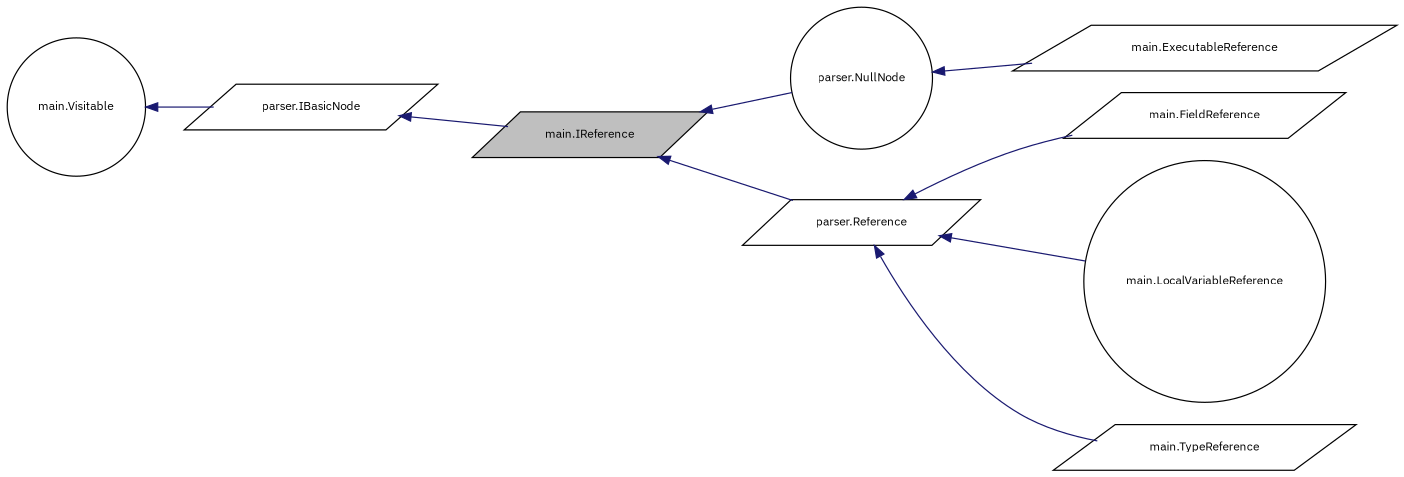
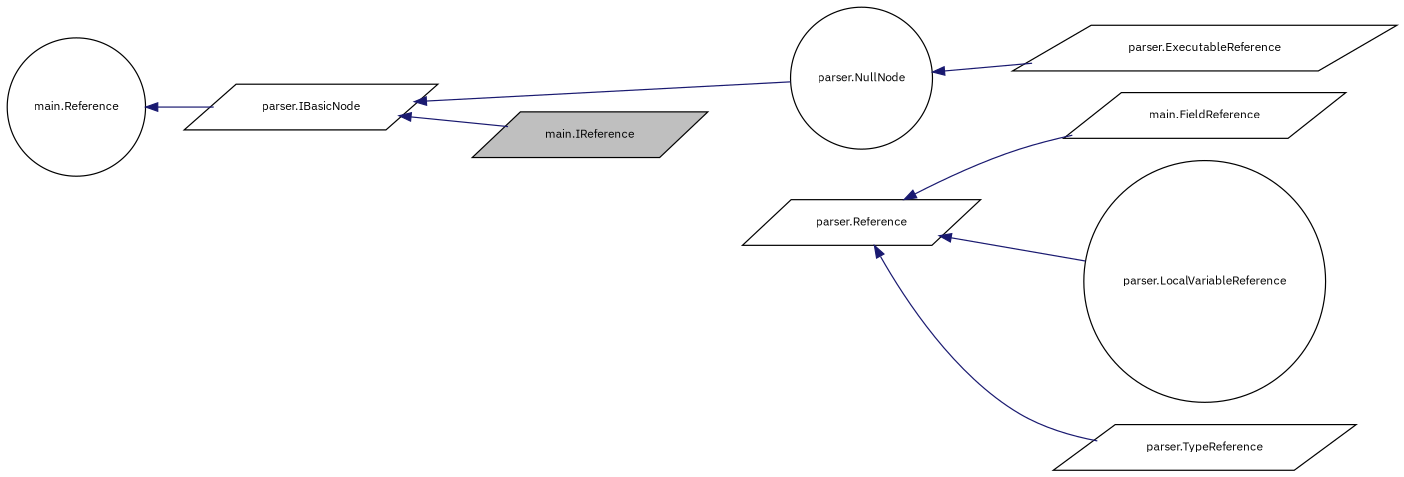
node "main.ExecutableReference": label "main.ExecutableReference" -> "parser.ExecutableReference"
edge "parser.NullNode" -> "main.IReference": now "parser.NullNode" -> "parser.IBasicNode"
node "main.Visitable": label "main.Visitable" -> "main.Reference"
edge "parser.Reference" -> "main.IReference": removed
node "main.LocalVariableReference": label "main.LocalVariableReference" -> "parser.LocalVariableReference"
node "main.TypeReference": label "main.TypeReference" -> "parser.TypeReference"
